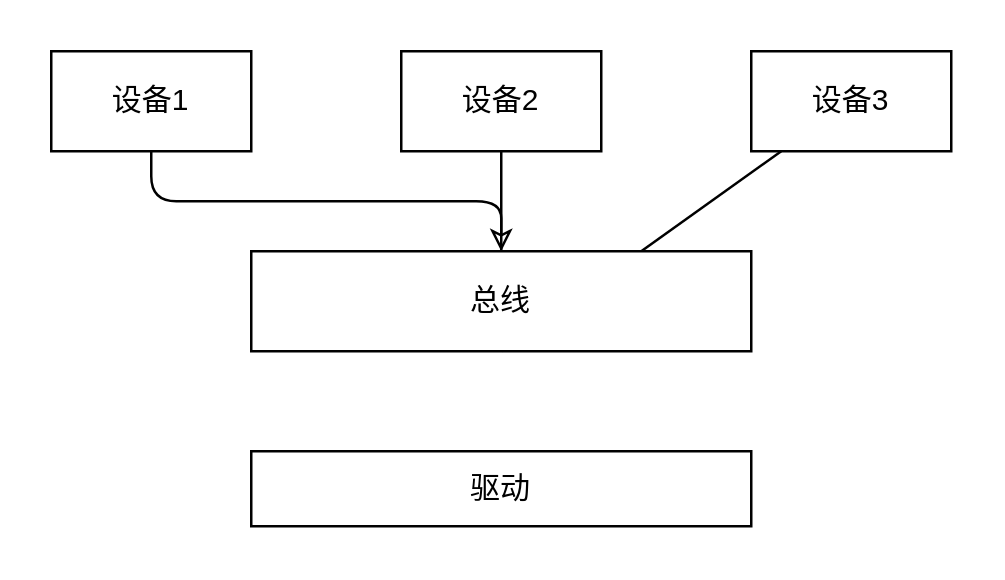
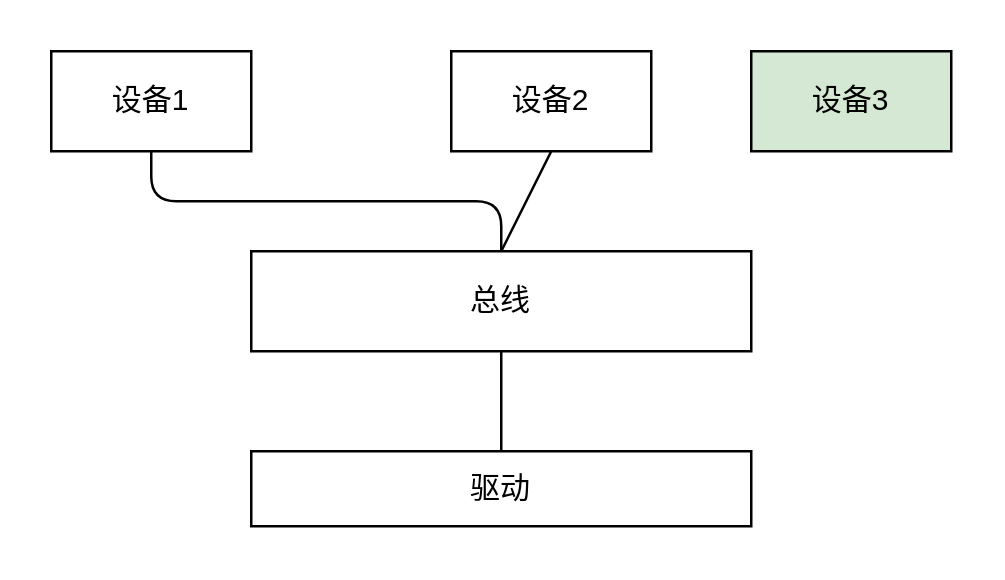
node "设备2": moved (501, 101) -> (551, 101)
node "设备3": fillcolor #ffffff -> #d5e8d4
edge "设备3" -- "总线": now "驱动" -- "总线"
edge "设备1" -> "总线": arrowhead classic -> none
